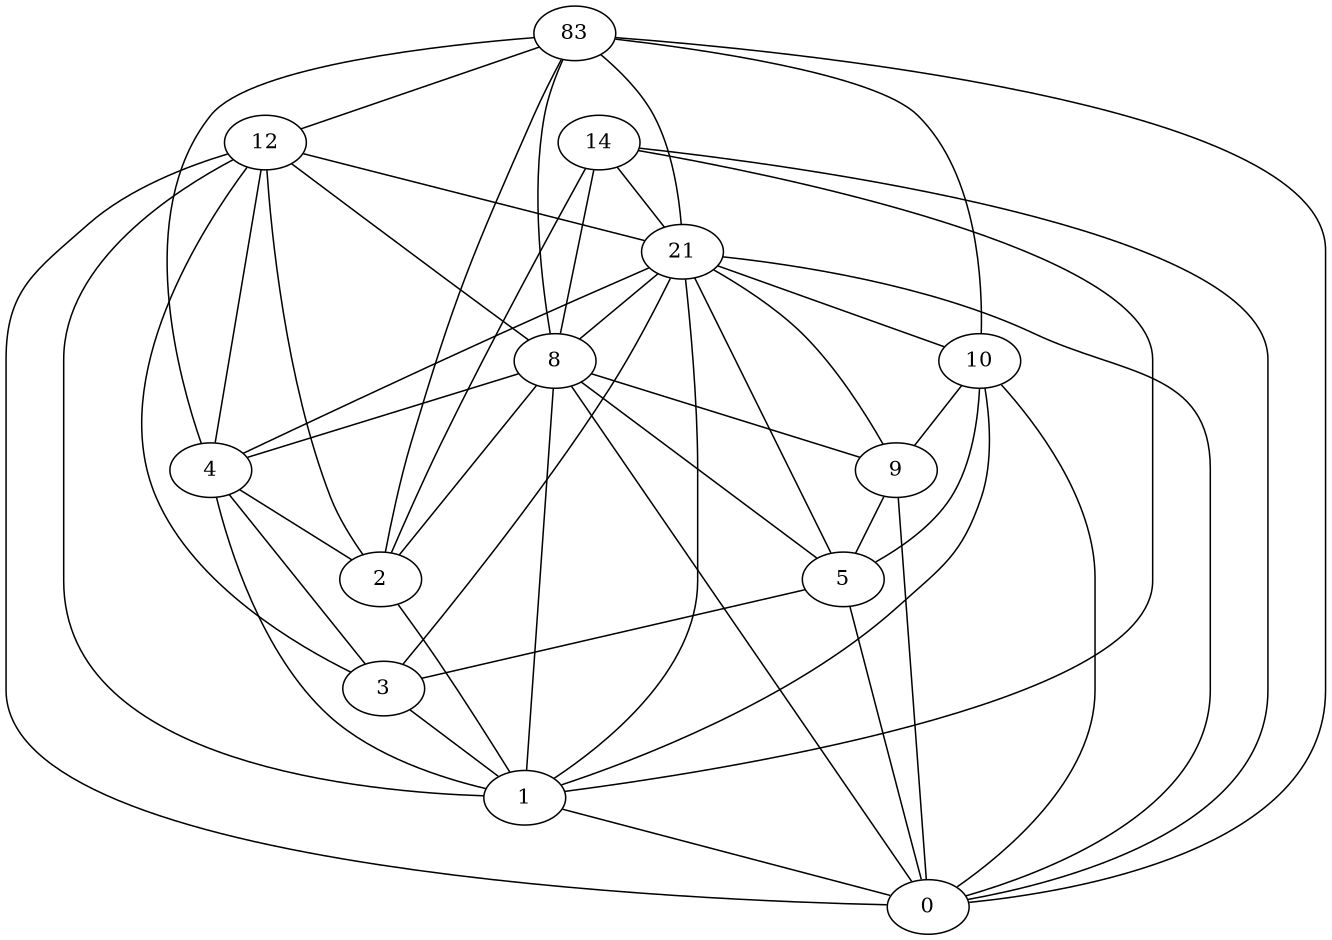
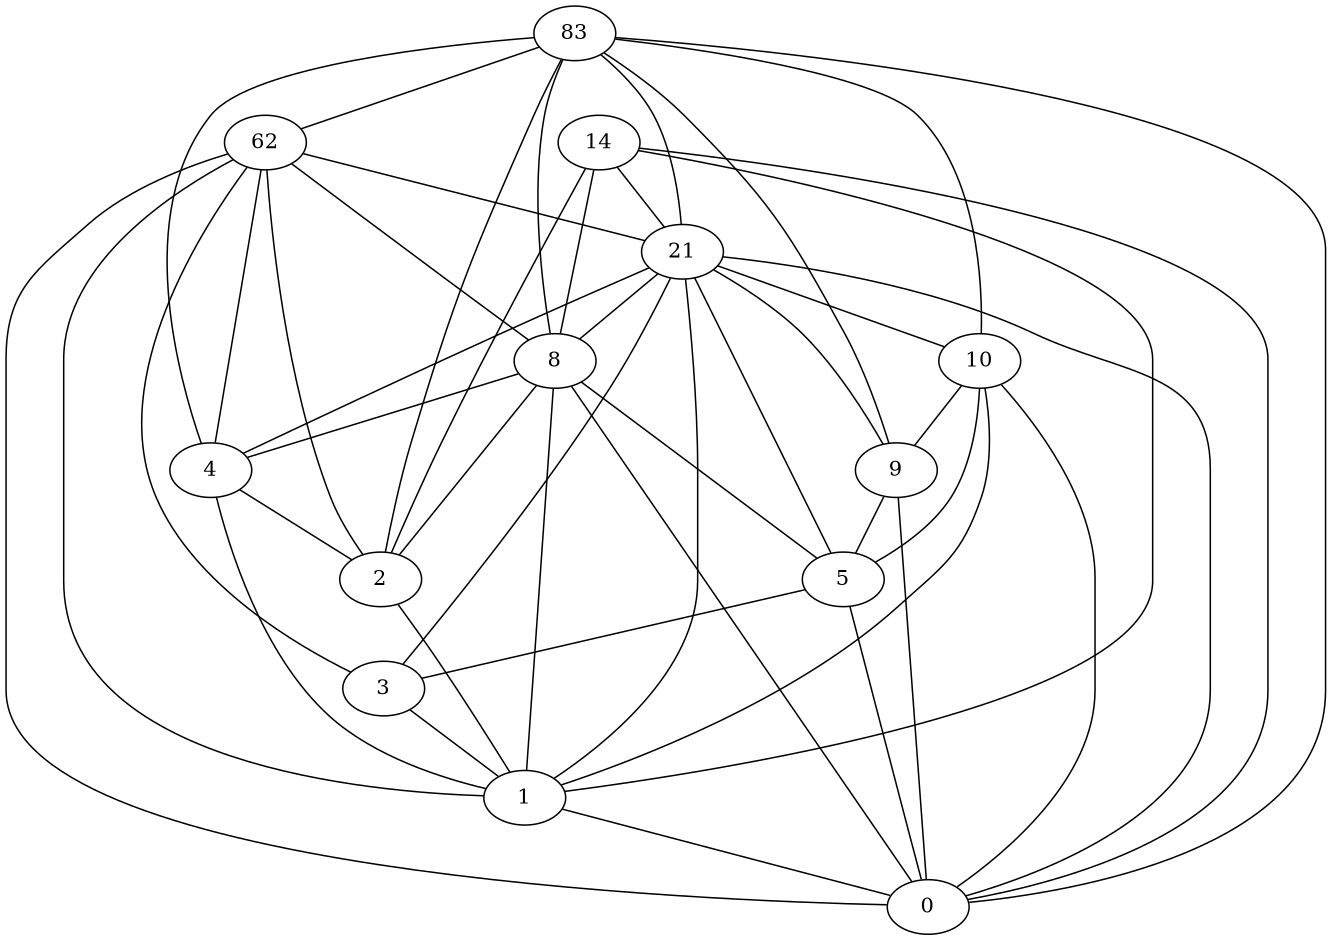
node "12": label "12" -> "62"
edge "9" -> "8": now "9" -> "83"
edge "3" -> "4": removed
